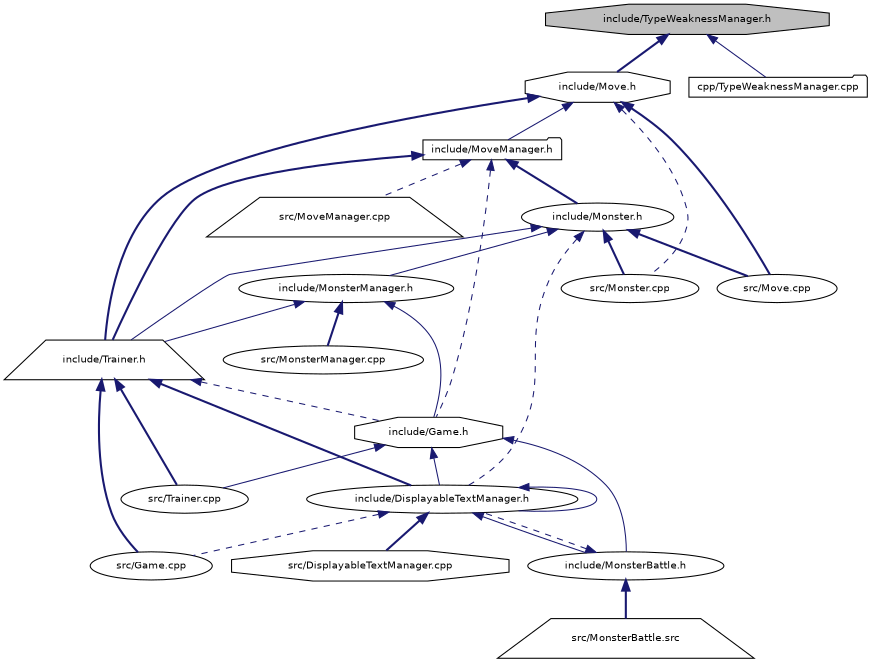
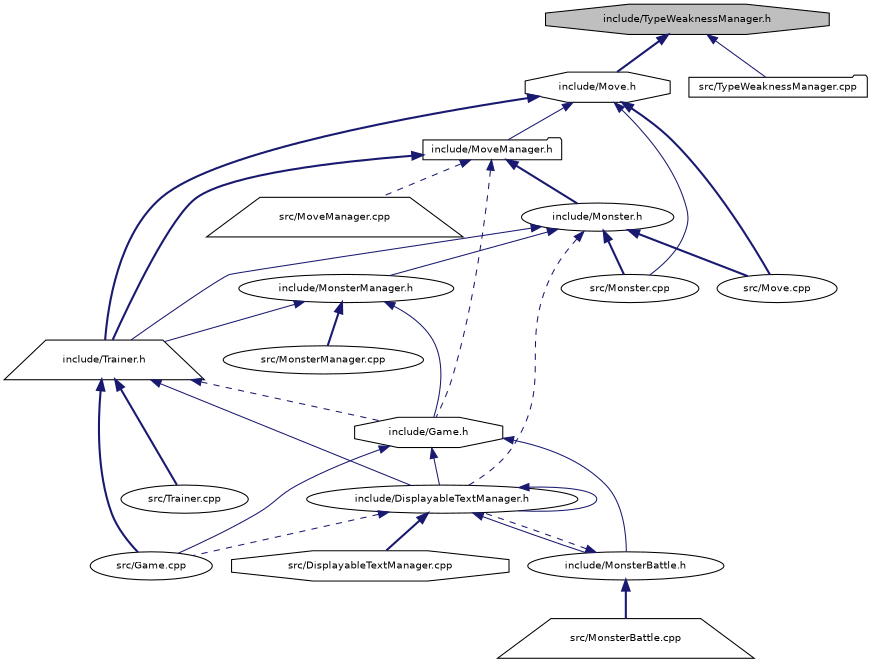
node "cpp/TypeWeaknessManager.cpp": label "cpp/TypeWeaknessManager.cpp" -> "src/TypeWeaknessManager.cpp"
edge "src/Monster.cpp" -> "include/Move.h": style dashed -> solid
edge "include/DisplayableTextManager.h" -> "include/Trainer.h": style bold -> solid
edge "src/Trainer.cpp" -> "include/Game.h": now "src/Game.cpp" -> "include/Game.h"
node "src/MonsterBattle.src": label "src/MonsterBattle.src" -> "src/MonsterBattle.cpp"
